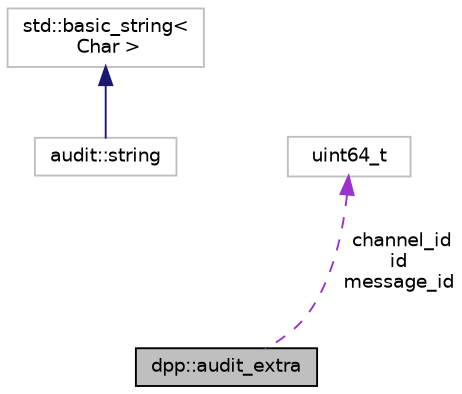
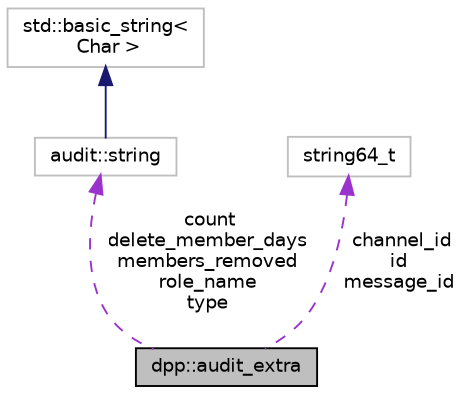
node "uint64_t": label "uint64_t" -> "string64_t"
edge "dpp::audit_extra" -> "audit::string": added, label "count delete_member_days members_removed role_name type"
